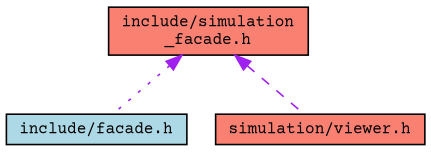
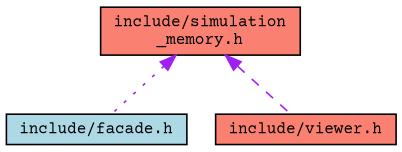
node "include/simulation _facade.h": label "include/simulation _facade.h" -> "include/simulation _memory.h"
node "simulation/viewer.h": label "simulation/viewer.h" -> "include/viewer.h"
